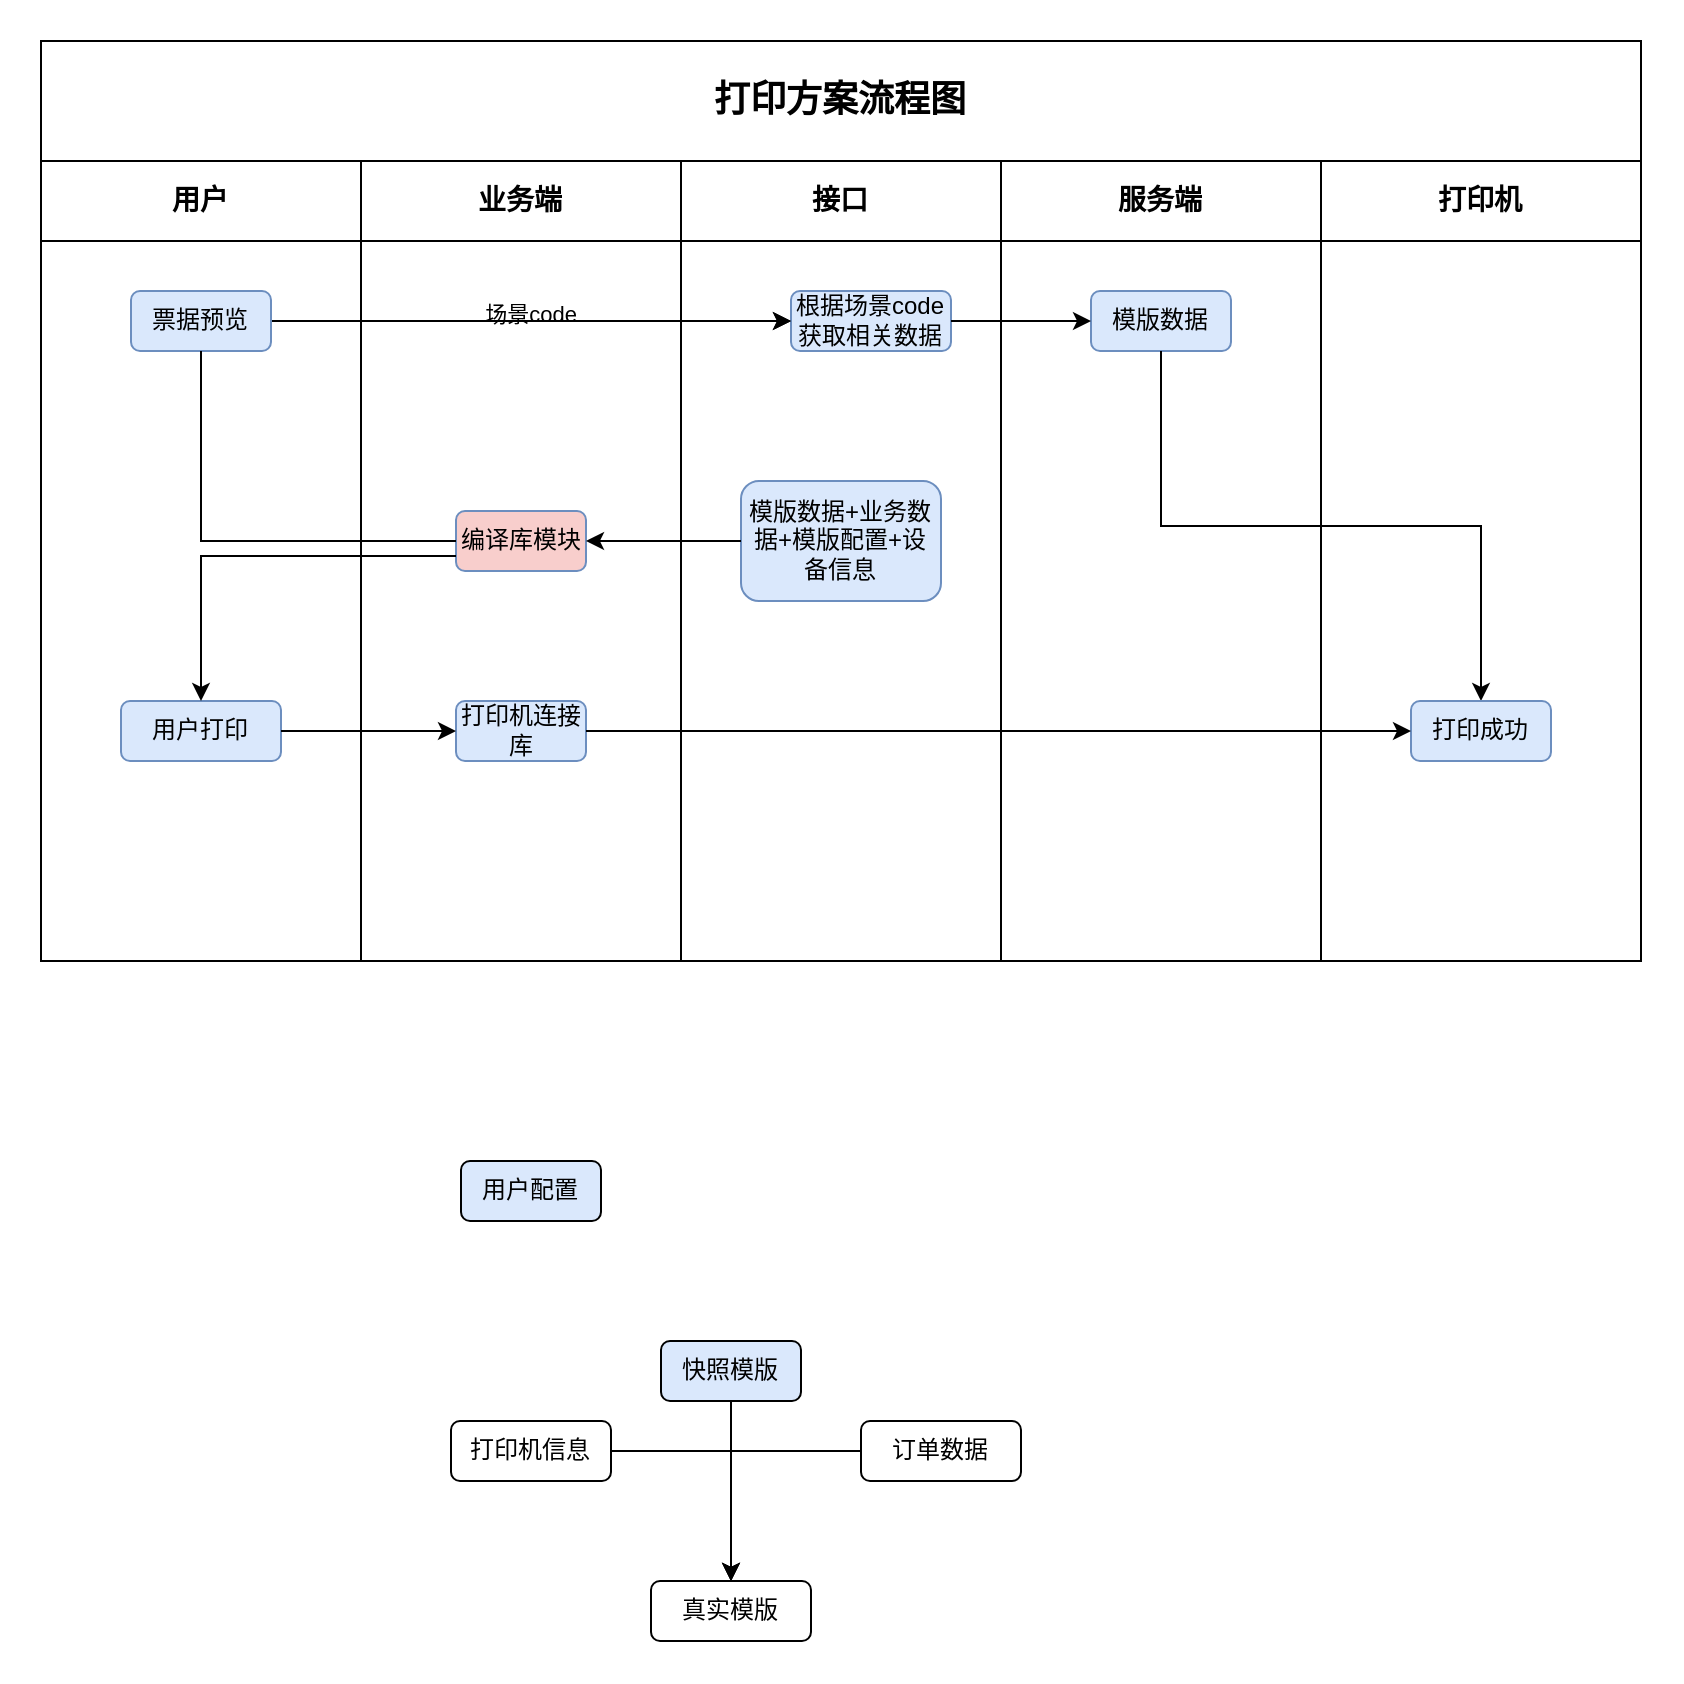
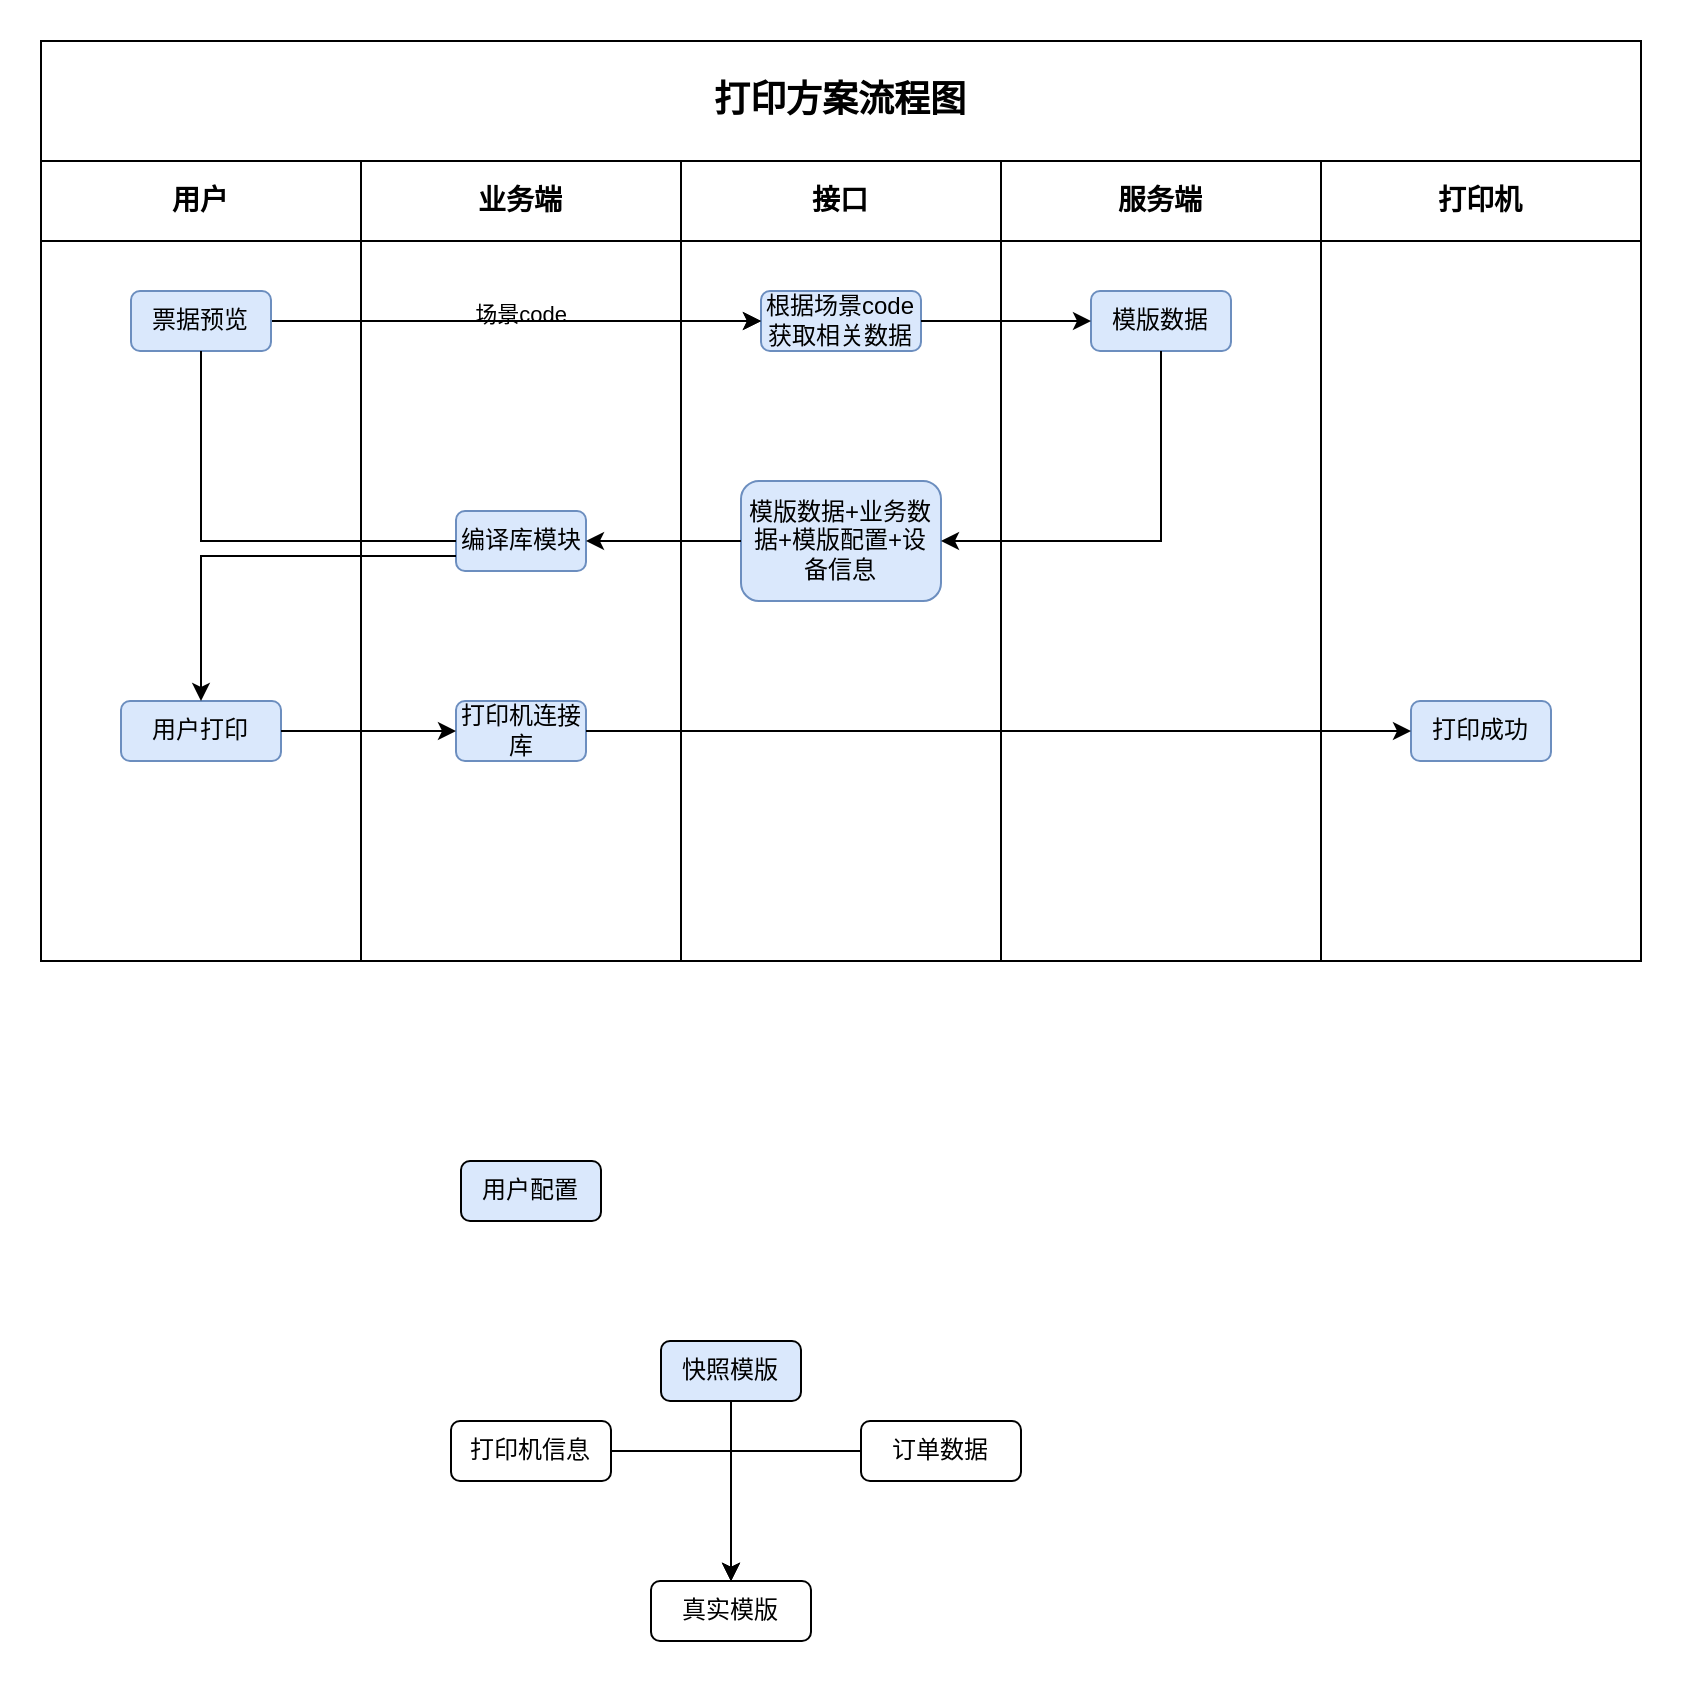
node "根据场景code获取相关数据": moved (871, 321) -> (841, 321)
edge "模版数据" -> "打印成功": now "模版数据" -> "模版数据+业务数据+模版配置+设备信息"
node "编译库模块": fillcolor #f8cecc -> #dae8fc
